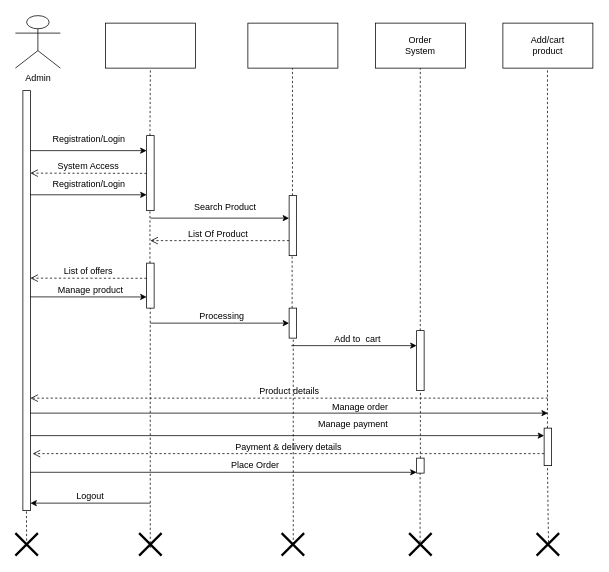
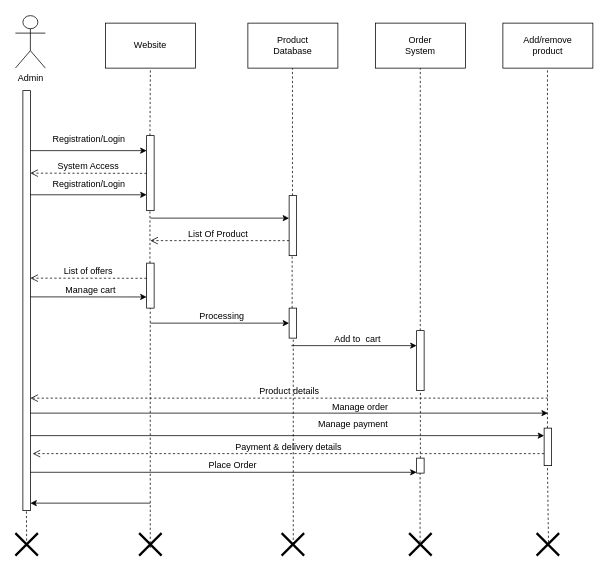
node "Admin": size 45x53 -> 30x53
node "Website": added
node "Product Database": added
node "Add/cart product": label "Add/cart product" -> "Add/remove product"
node "Search Product": removed
node "Manage product": label "Manage product" -> "Manage cart"
node "Place Order": moved (255, 465) -> (233, 465)
node "Logout": removed
